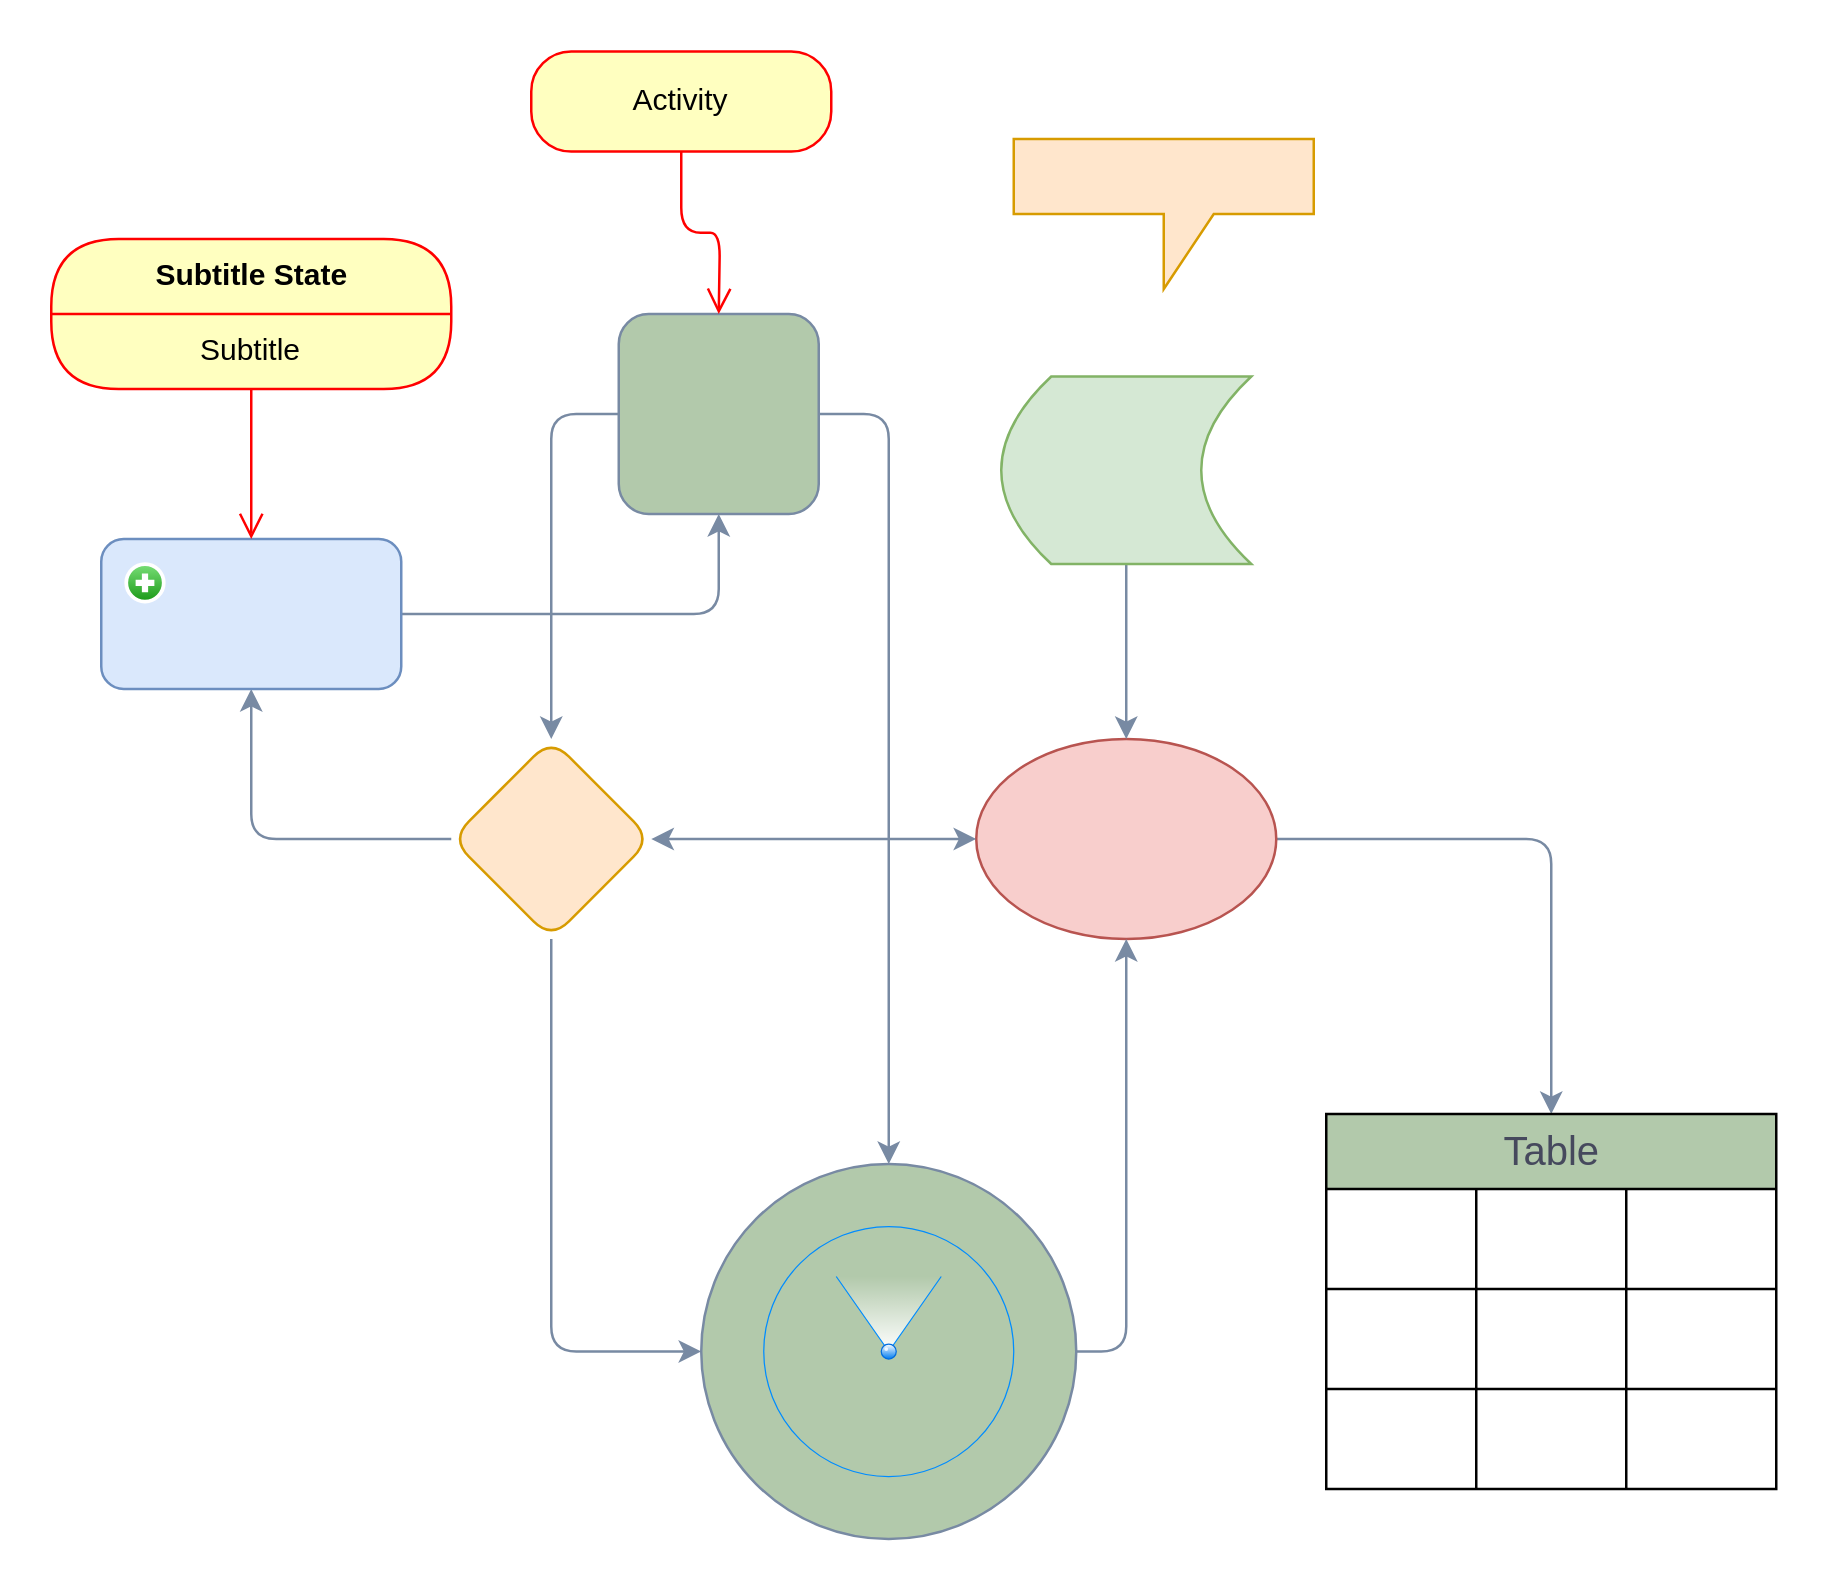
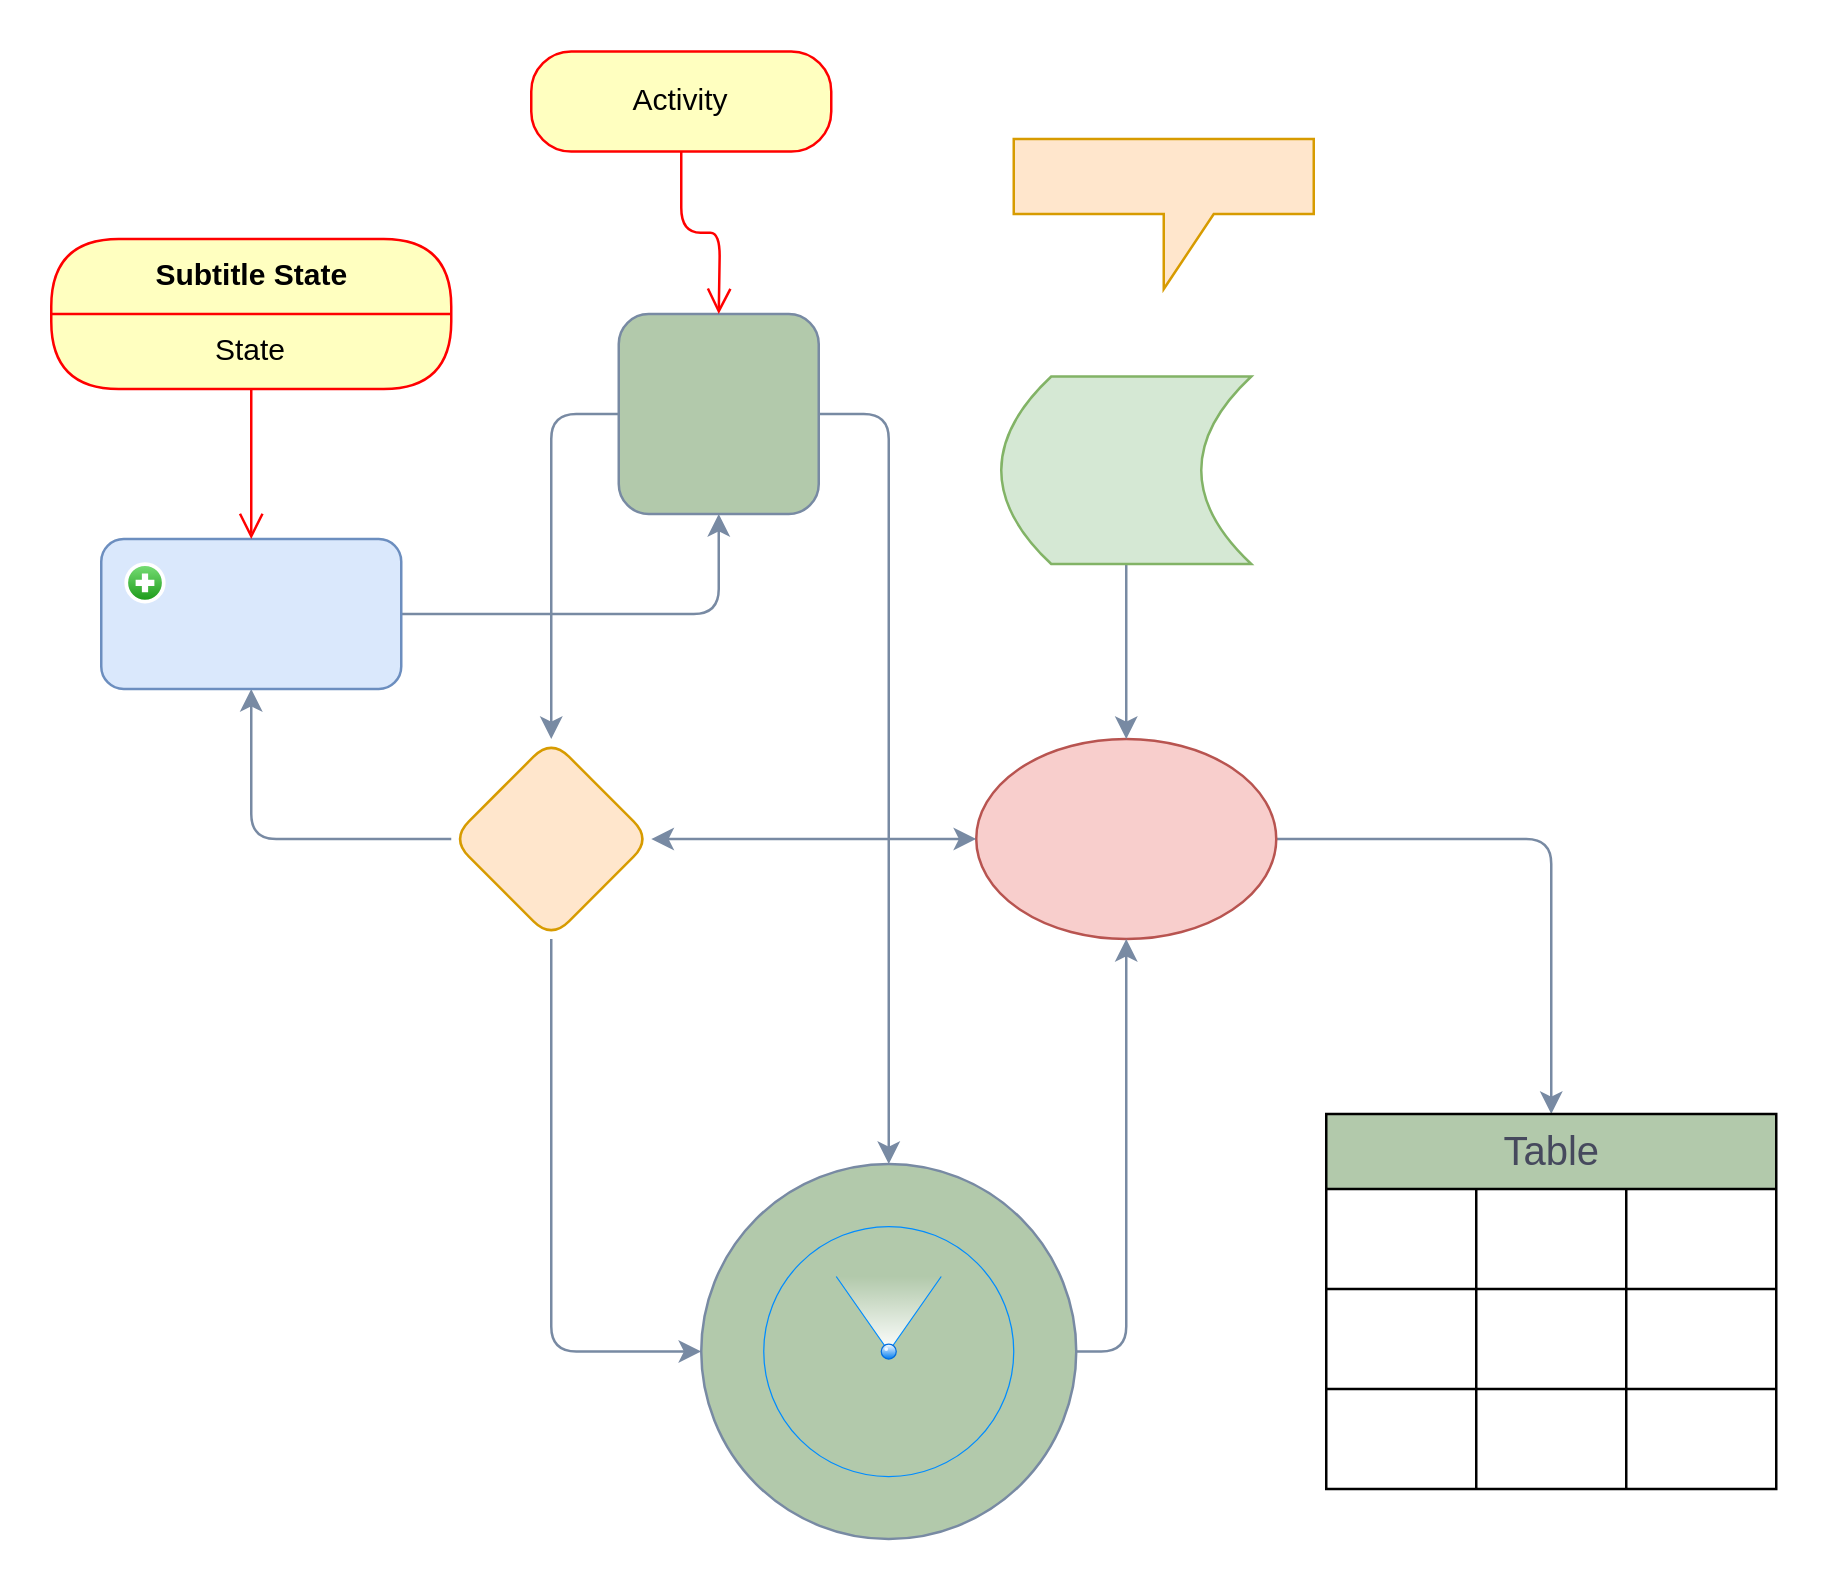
node "Subtitle": label "Subtitle" -> "State"
